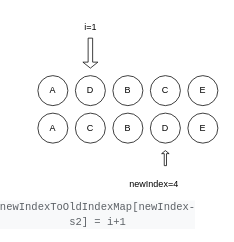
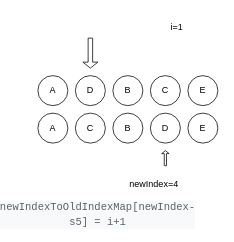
node "i=1": moved (90, 27) -> (177, 27)
node "newIndexToOldIndexMap[newIndex-s2] = i+1": label "newIndexToOldIndexMap[newIndex-s2] = i+1" -> "newIndexToOldIndexMap[newIndex-s5] = i+1"
